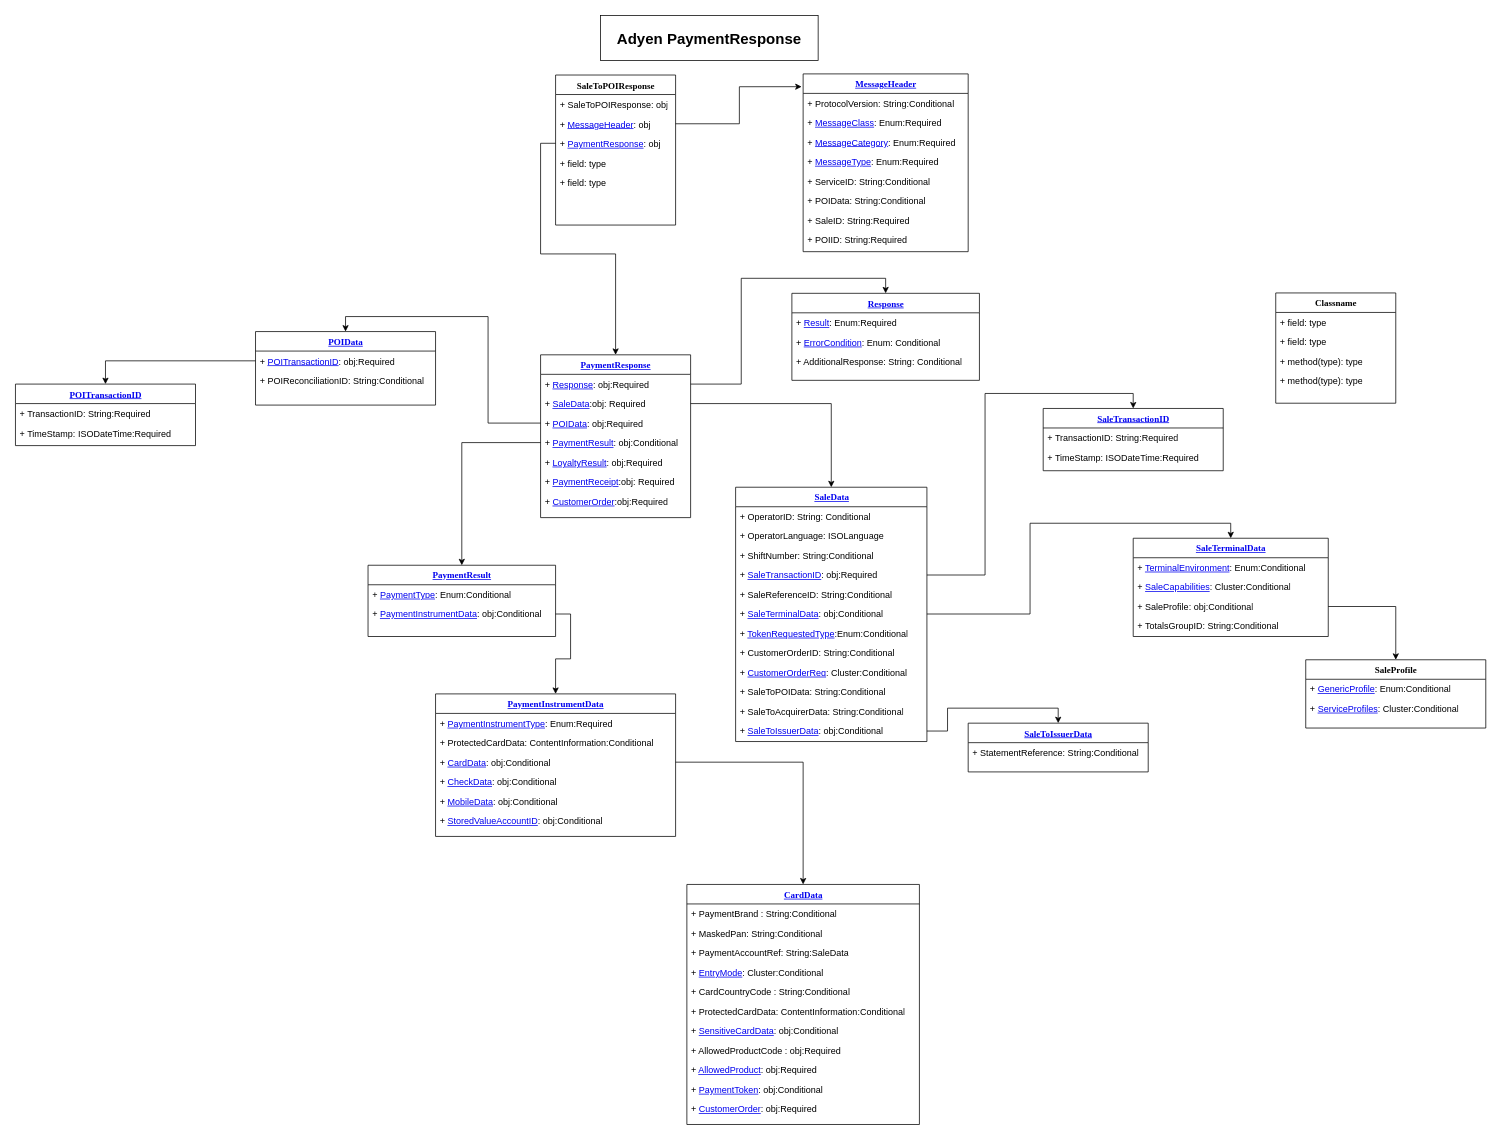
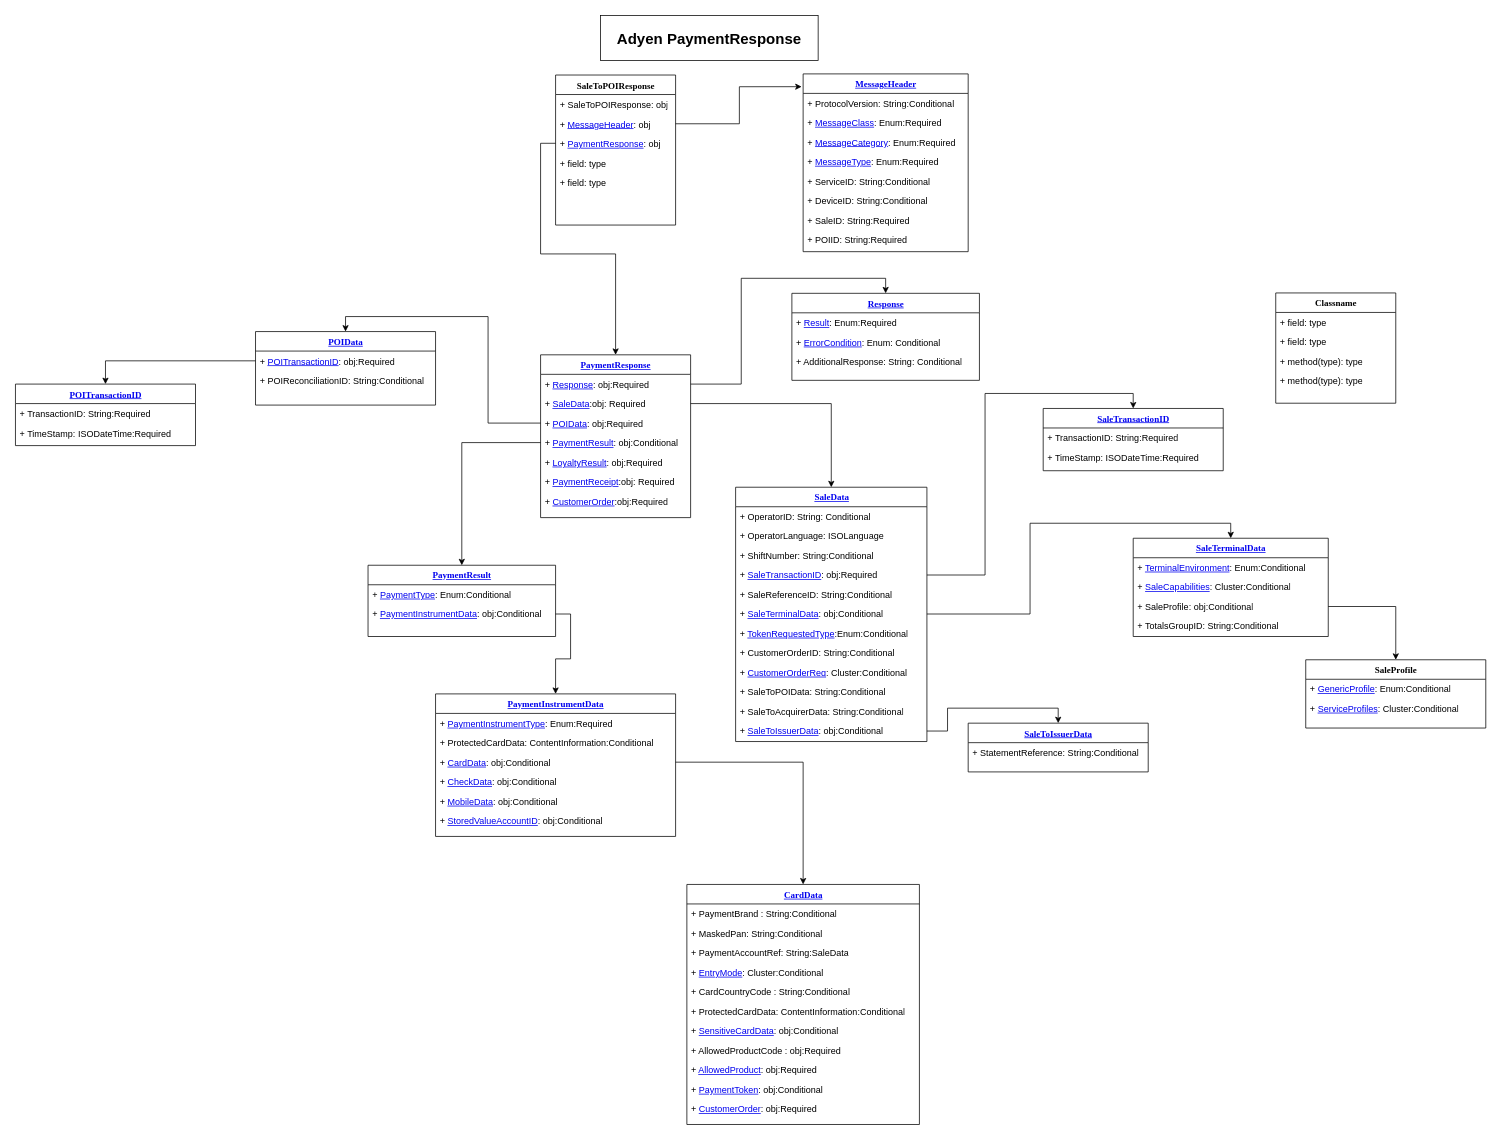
node "+ POIData: String:Conditional": label "+ POIData: String:Conditional" -> "+ DeviceID: String:Conditional"
